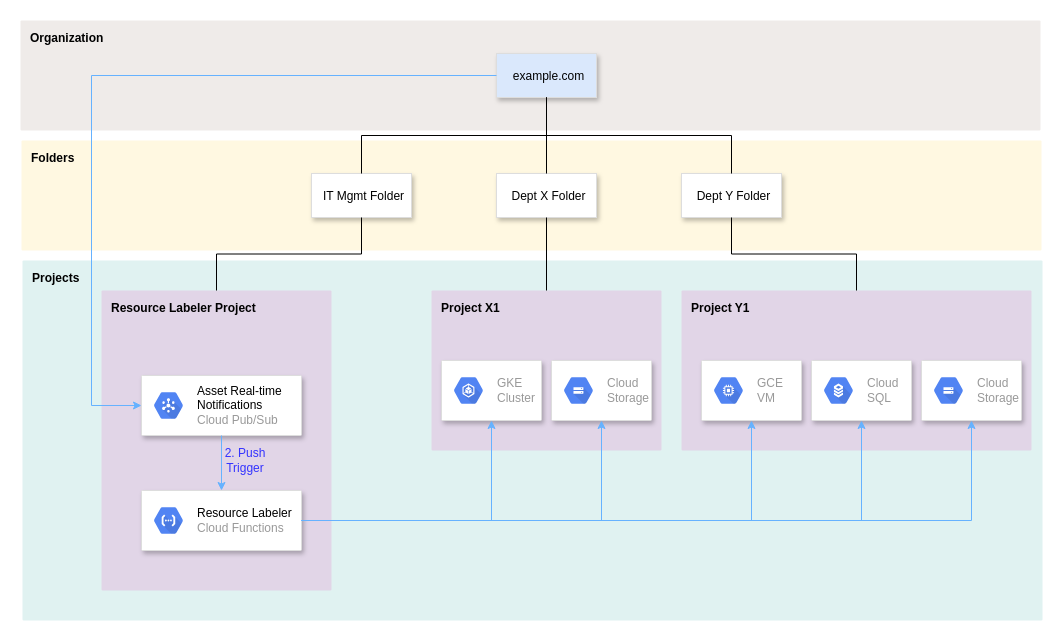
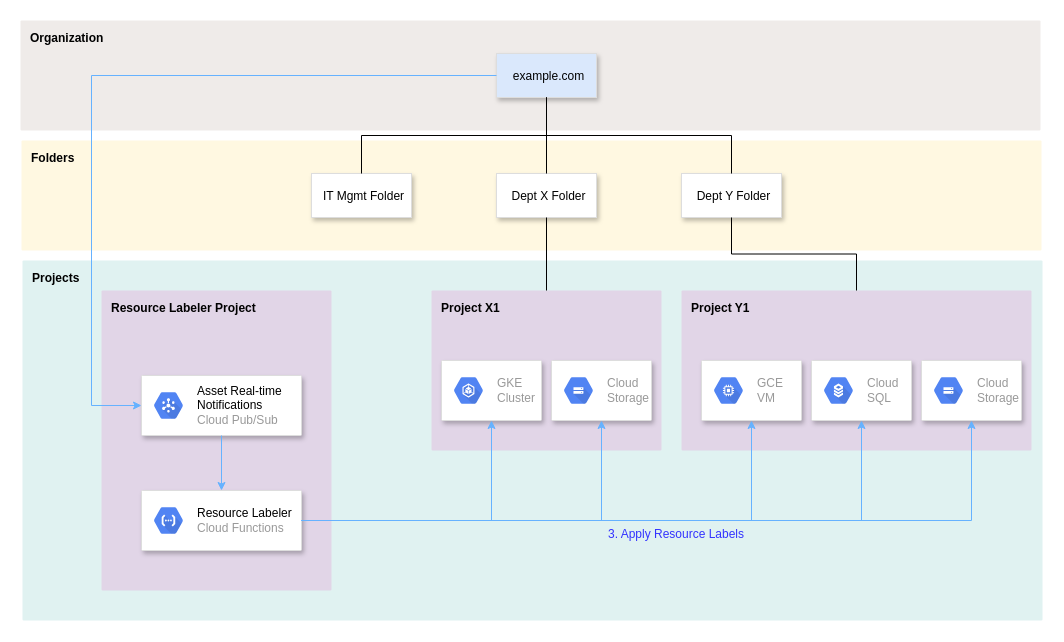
edge "IT Mgmt Folder" -- "Resource Labeler Project": removed
node "2. Push Trigger": removed
node "3. Apply Resource Labels": added
